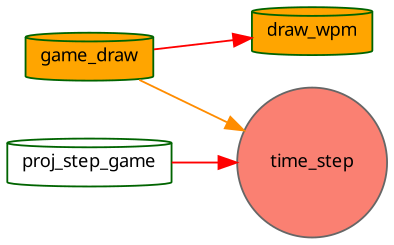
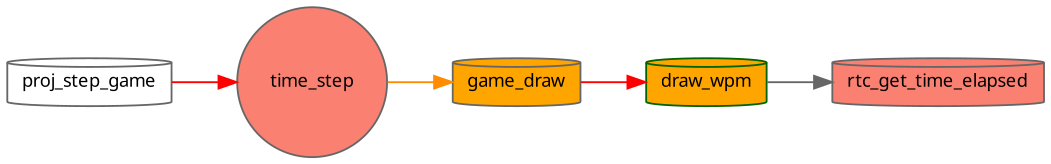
node "game_draw": color darkgreen -> gray40
node "rtc_get_time_elapsed": added
edge "game_draw" -> "time_step": reversed
node "proj_step_game": color darkgreen -> gray40
